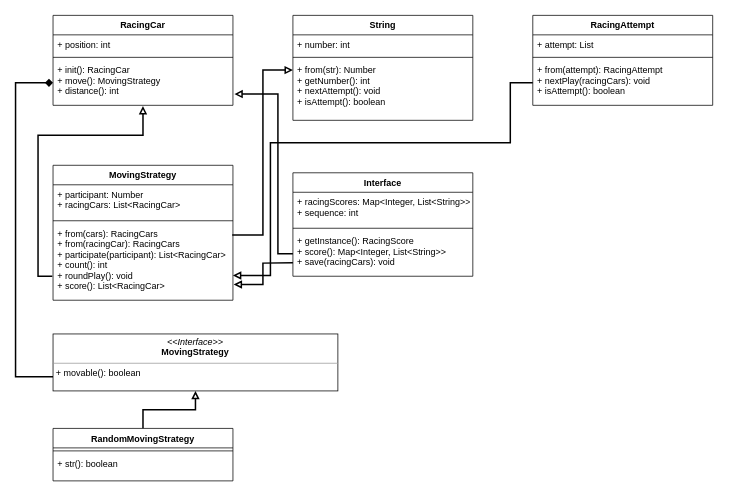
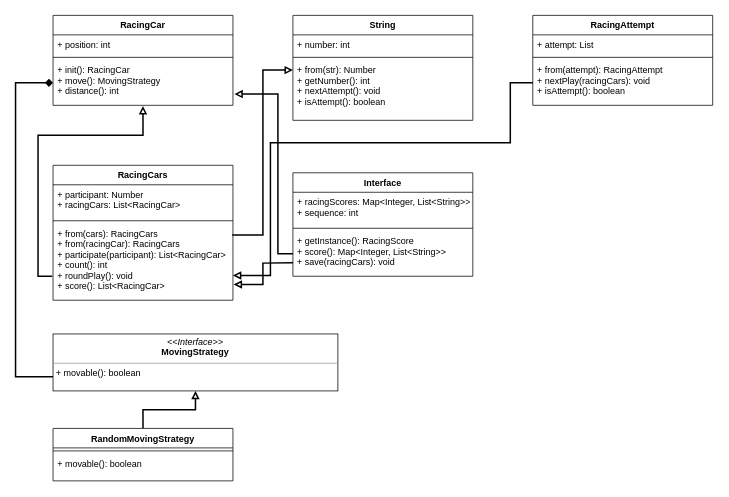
node "MovingStrategy": label "MovingStrategy" -> "RacingCars"
node "+ str(): boolean": label "+ str(): boolean" -> "+ movable(): boolean"
